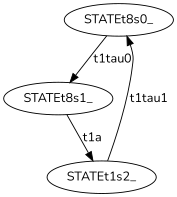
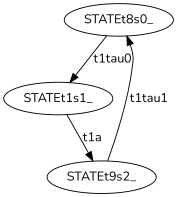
node "STATEt8s1_": label "STATEt8s1_" -> "STATEt1s1_"
node "STATEt1s2_": label "STATEt1s2_" -> "STATEt9s2_"
